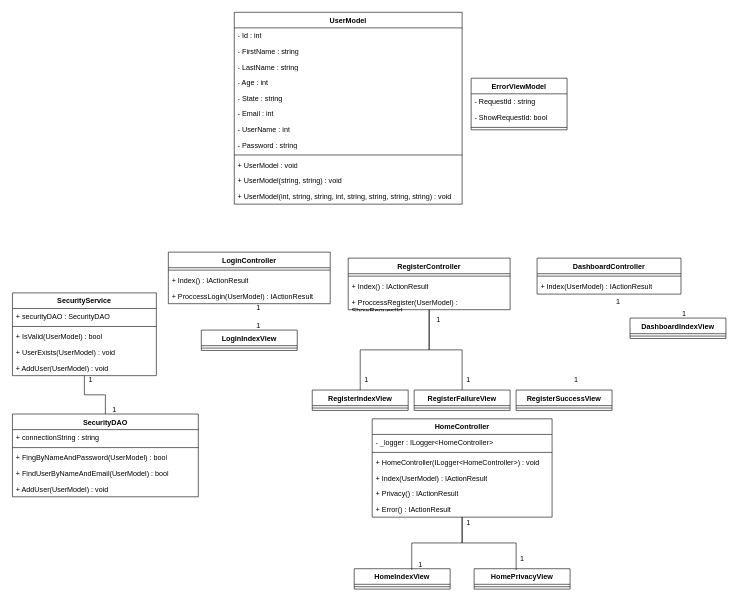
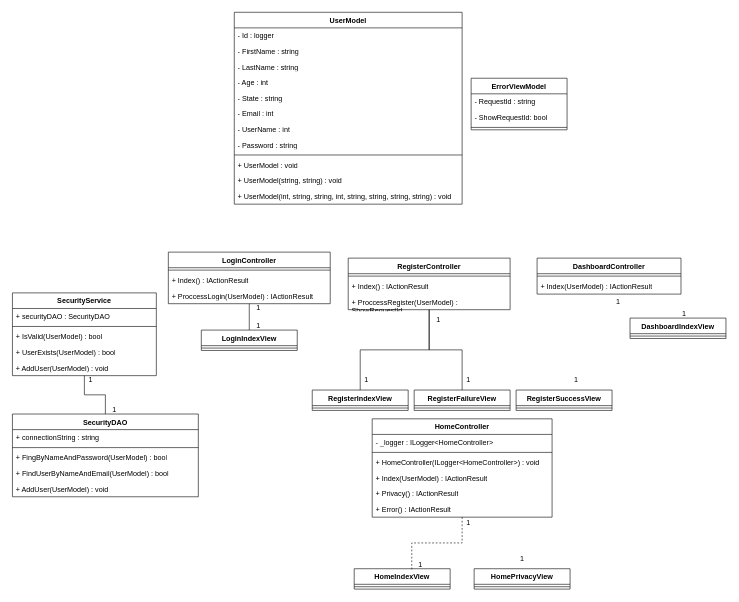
node "- Id : int": label "- Id : int" -> "- Id : logger"
edge "LoginController" -- "LoginIndexView": added
node "+ UserExists(UserModel) : void": label "+ UserExists(UserModel) : void" -> "+ UserExists(UserModel) : bool"
edge "HomeController" -- "HomeIndexView": style solid -> dashed
edge "HomeController" -- "HomePrivacyView": removed
